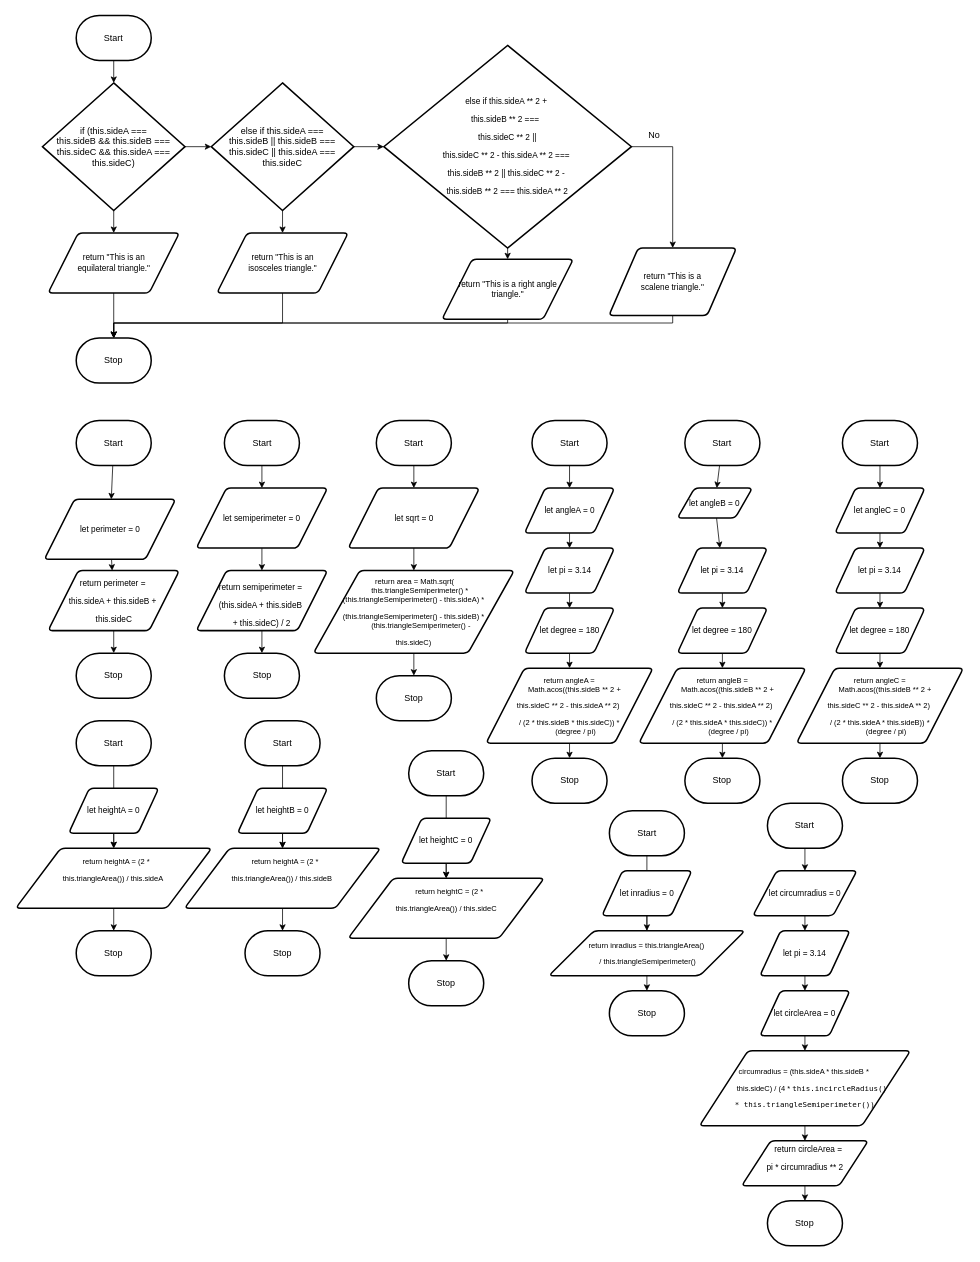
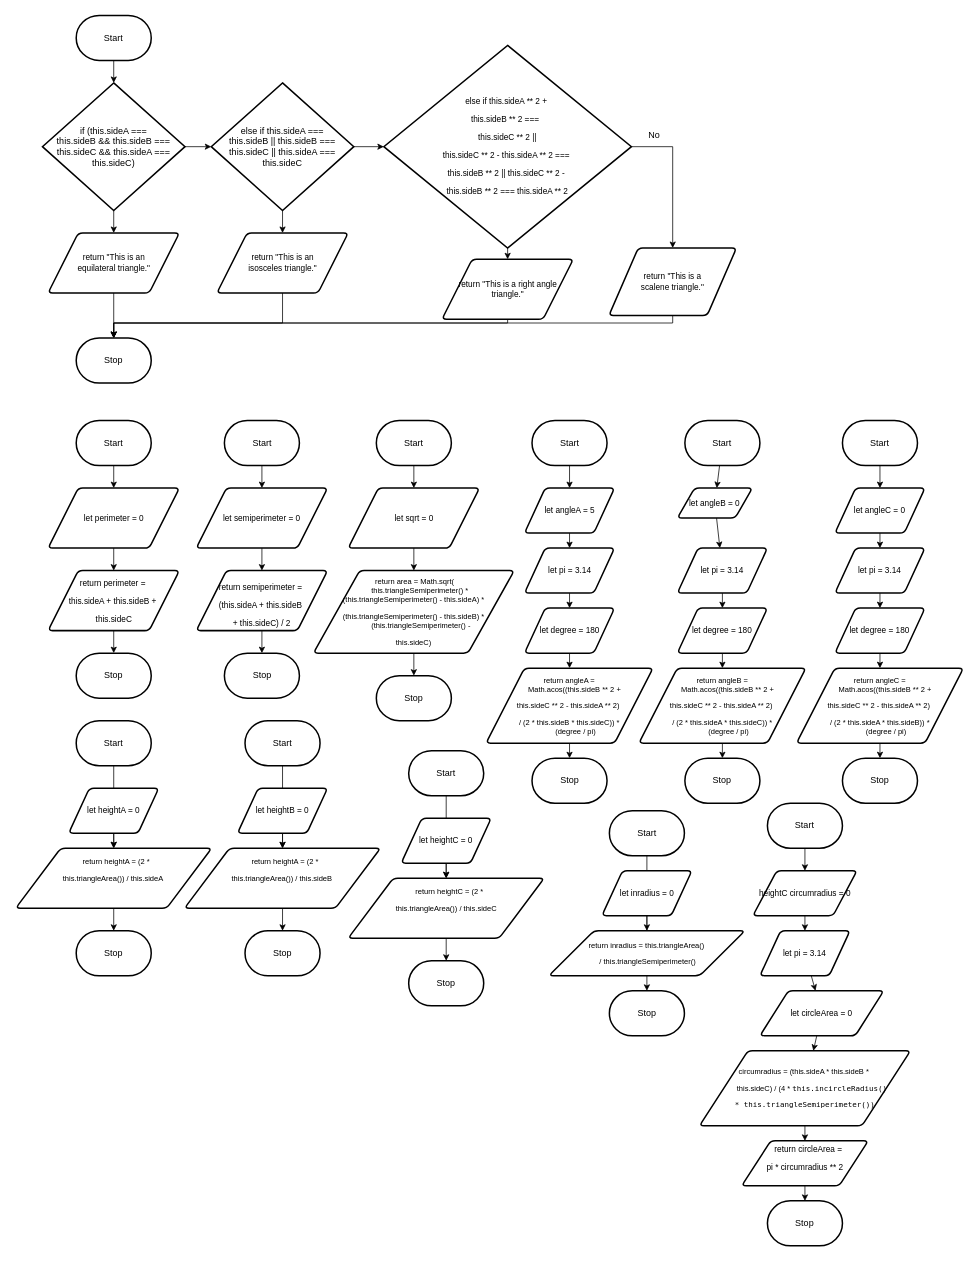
node "let angleA = 0": label "let angleA = 0" -> "let angleA = 5"
node "let perimeter = 0": moved (110, 529) -> (114, 518)
node "let circumradius = 0": label "let circumradius = 0" -> "heightC circumradius = 0"
node "let circleArea = 0": size 90x45 -> 124x45
